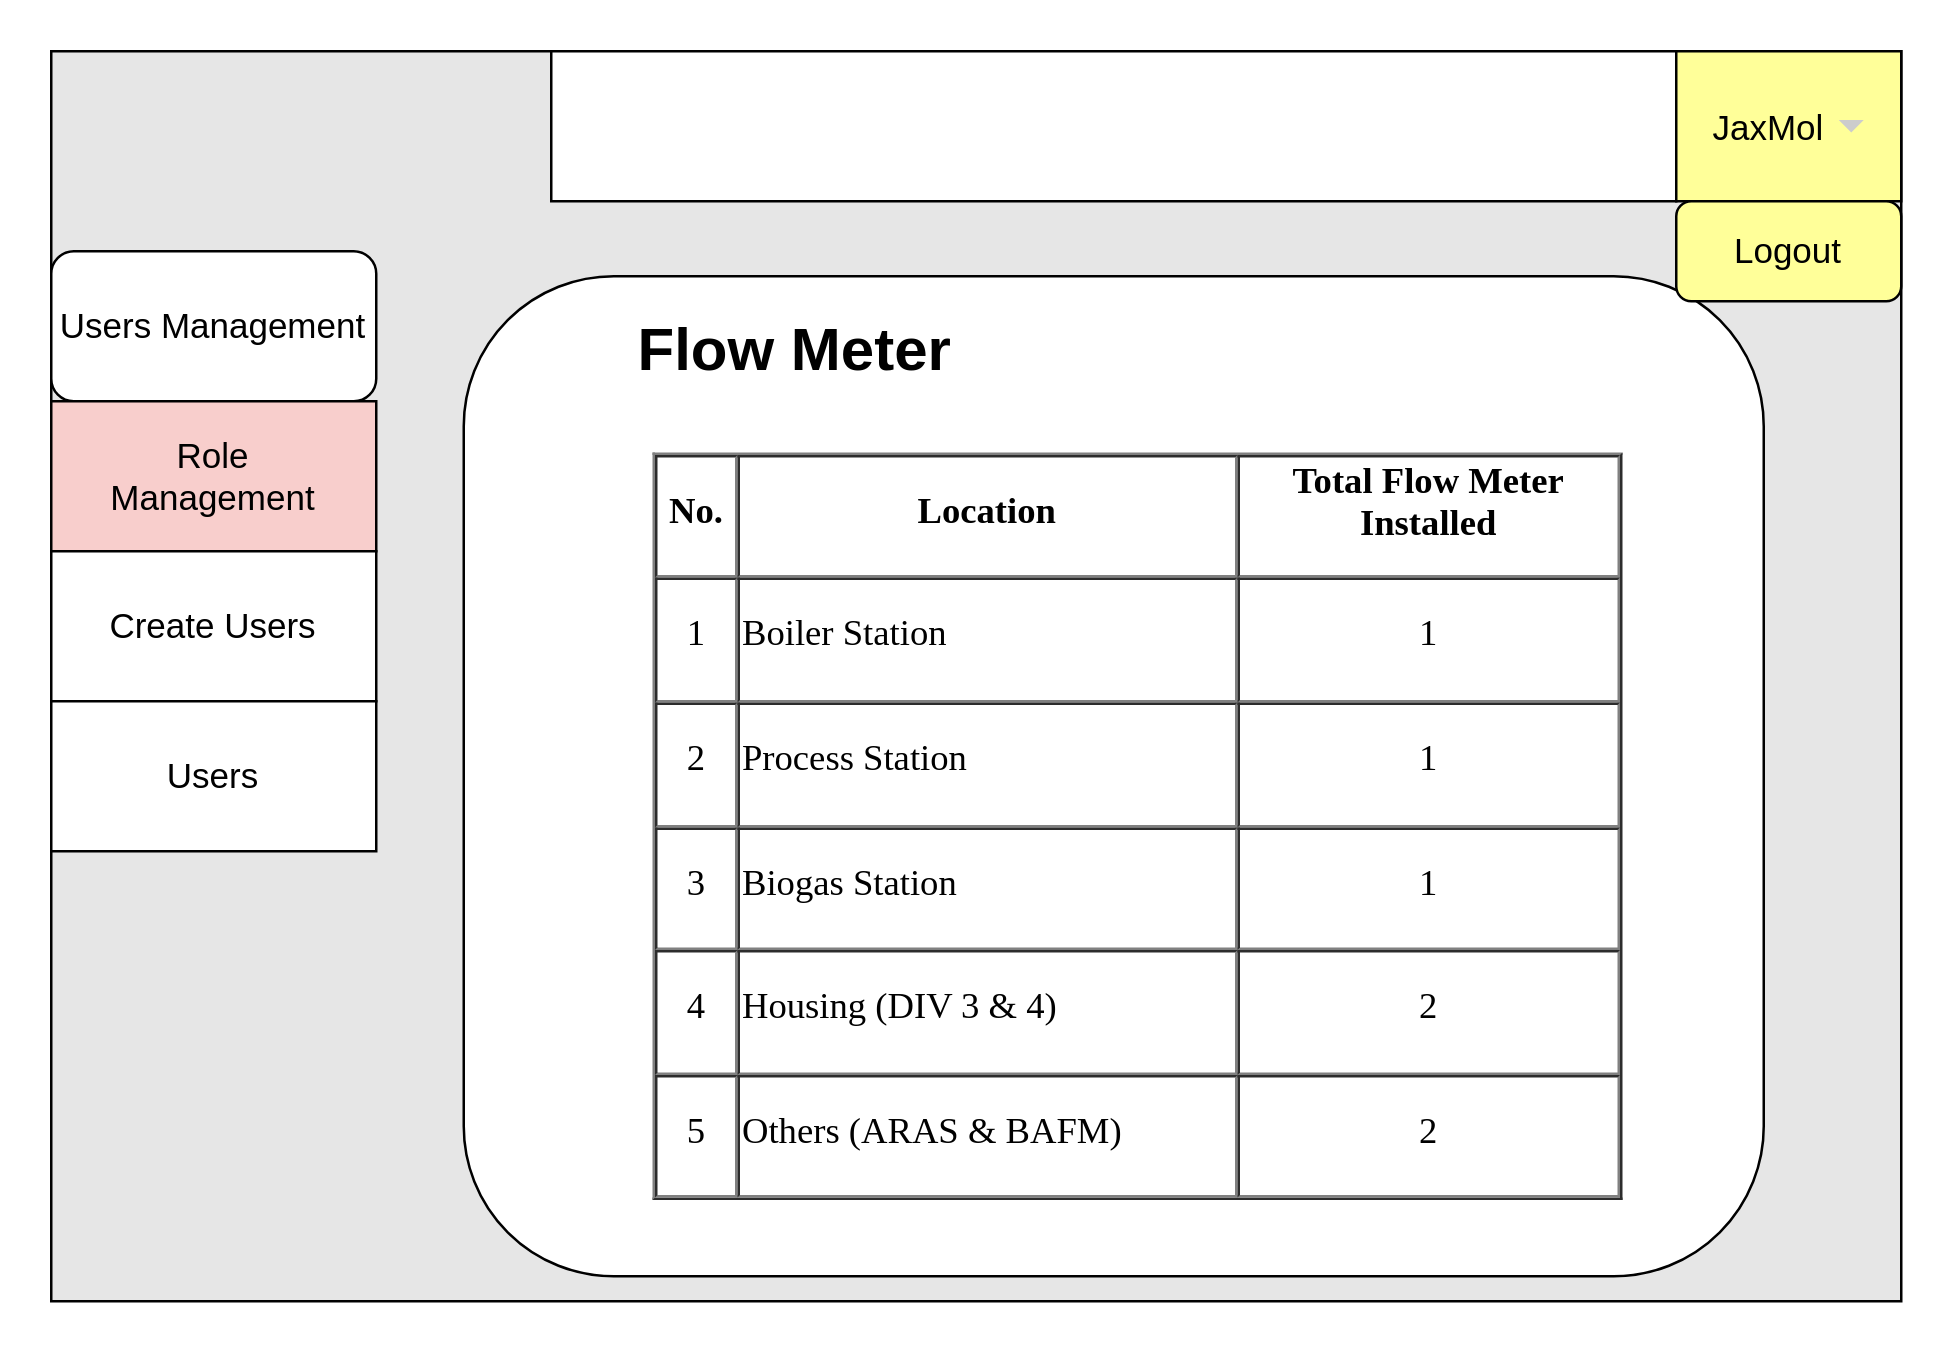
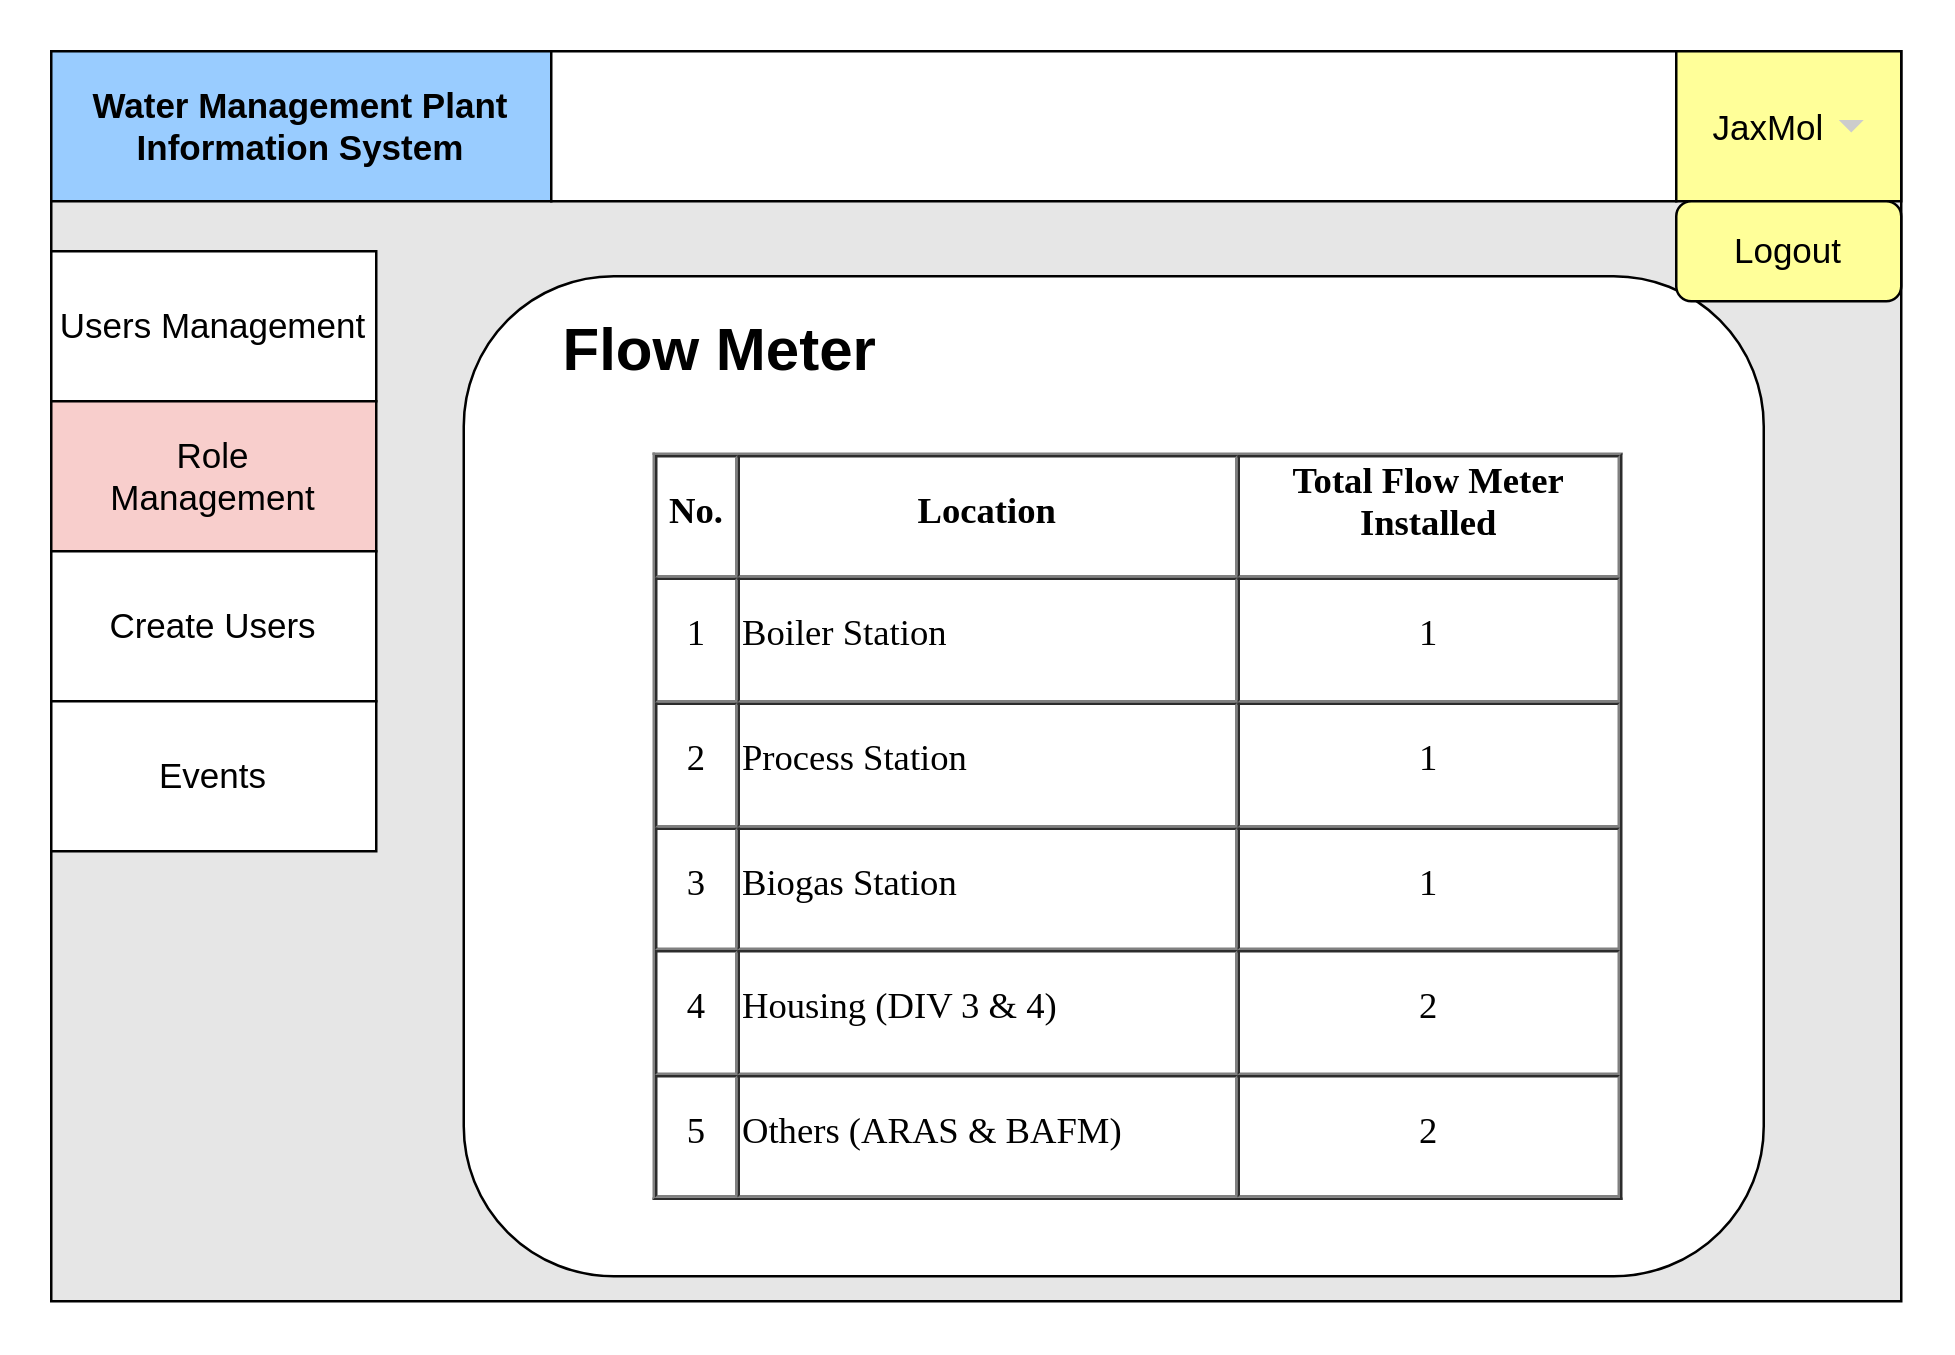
node "Water Management Plant Information System": added
node "Users Management": shape rounded rectangle -> rectangle
node "Flow Meter": moved (983, 364) -> (908, 364)
node "Users": label "Users" -> "Events"
